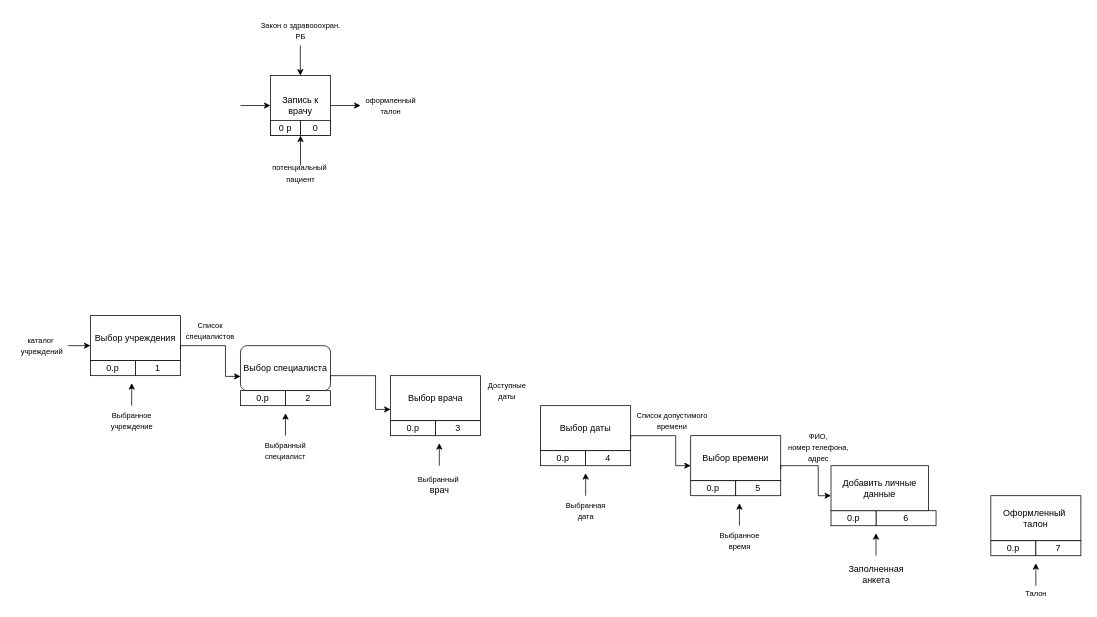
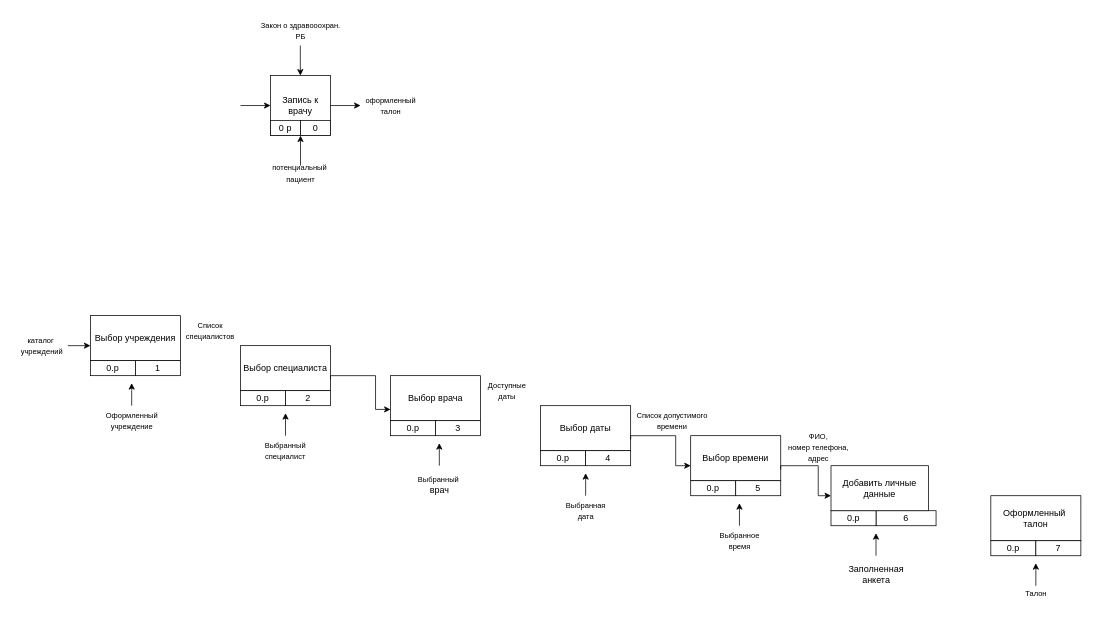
edge "Выбор учреждения" -> "Выбор специалиста": removed
node "Выбор специалиста": shape rounded rectangle -> rectangle
node "Выбранное учреждение": label "Выбранное учреждение" -> "Оформленный учреждение"
